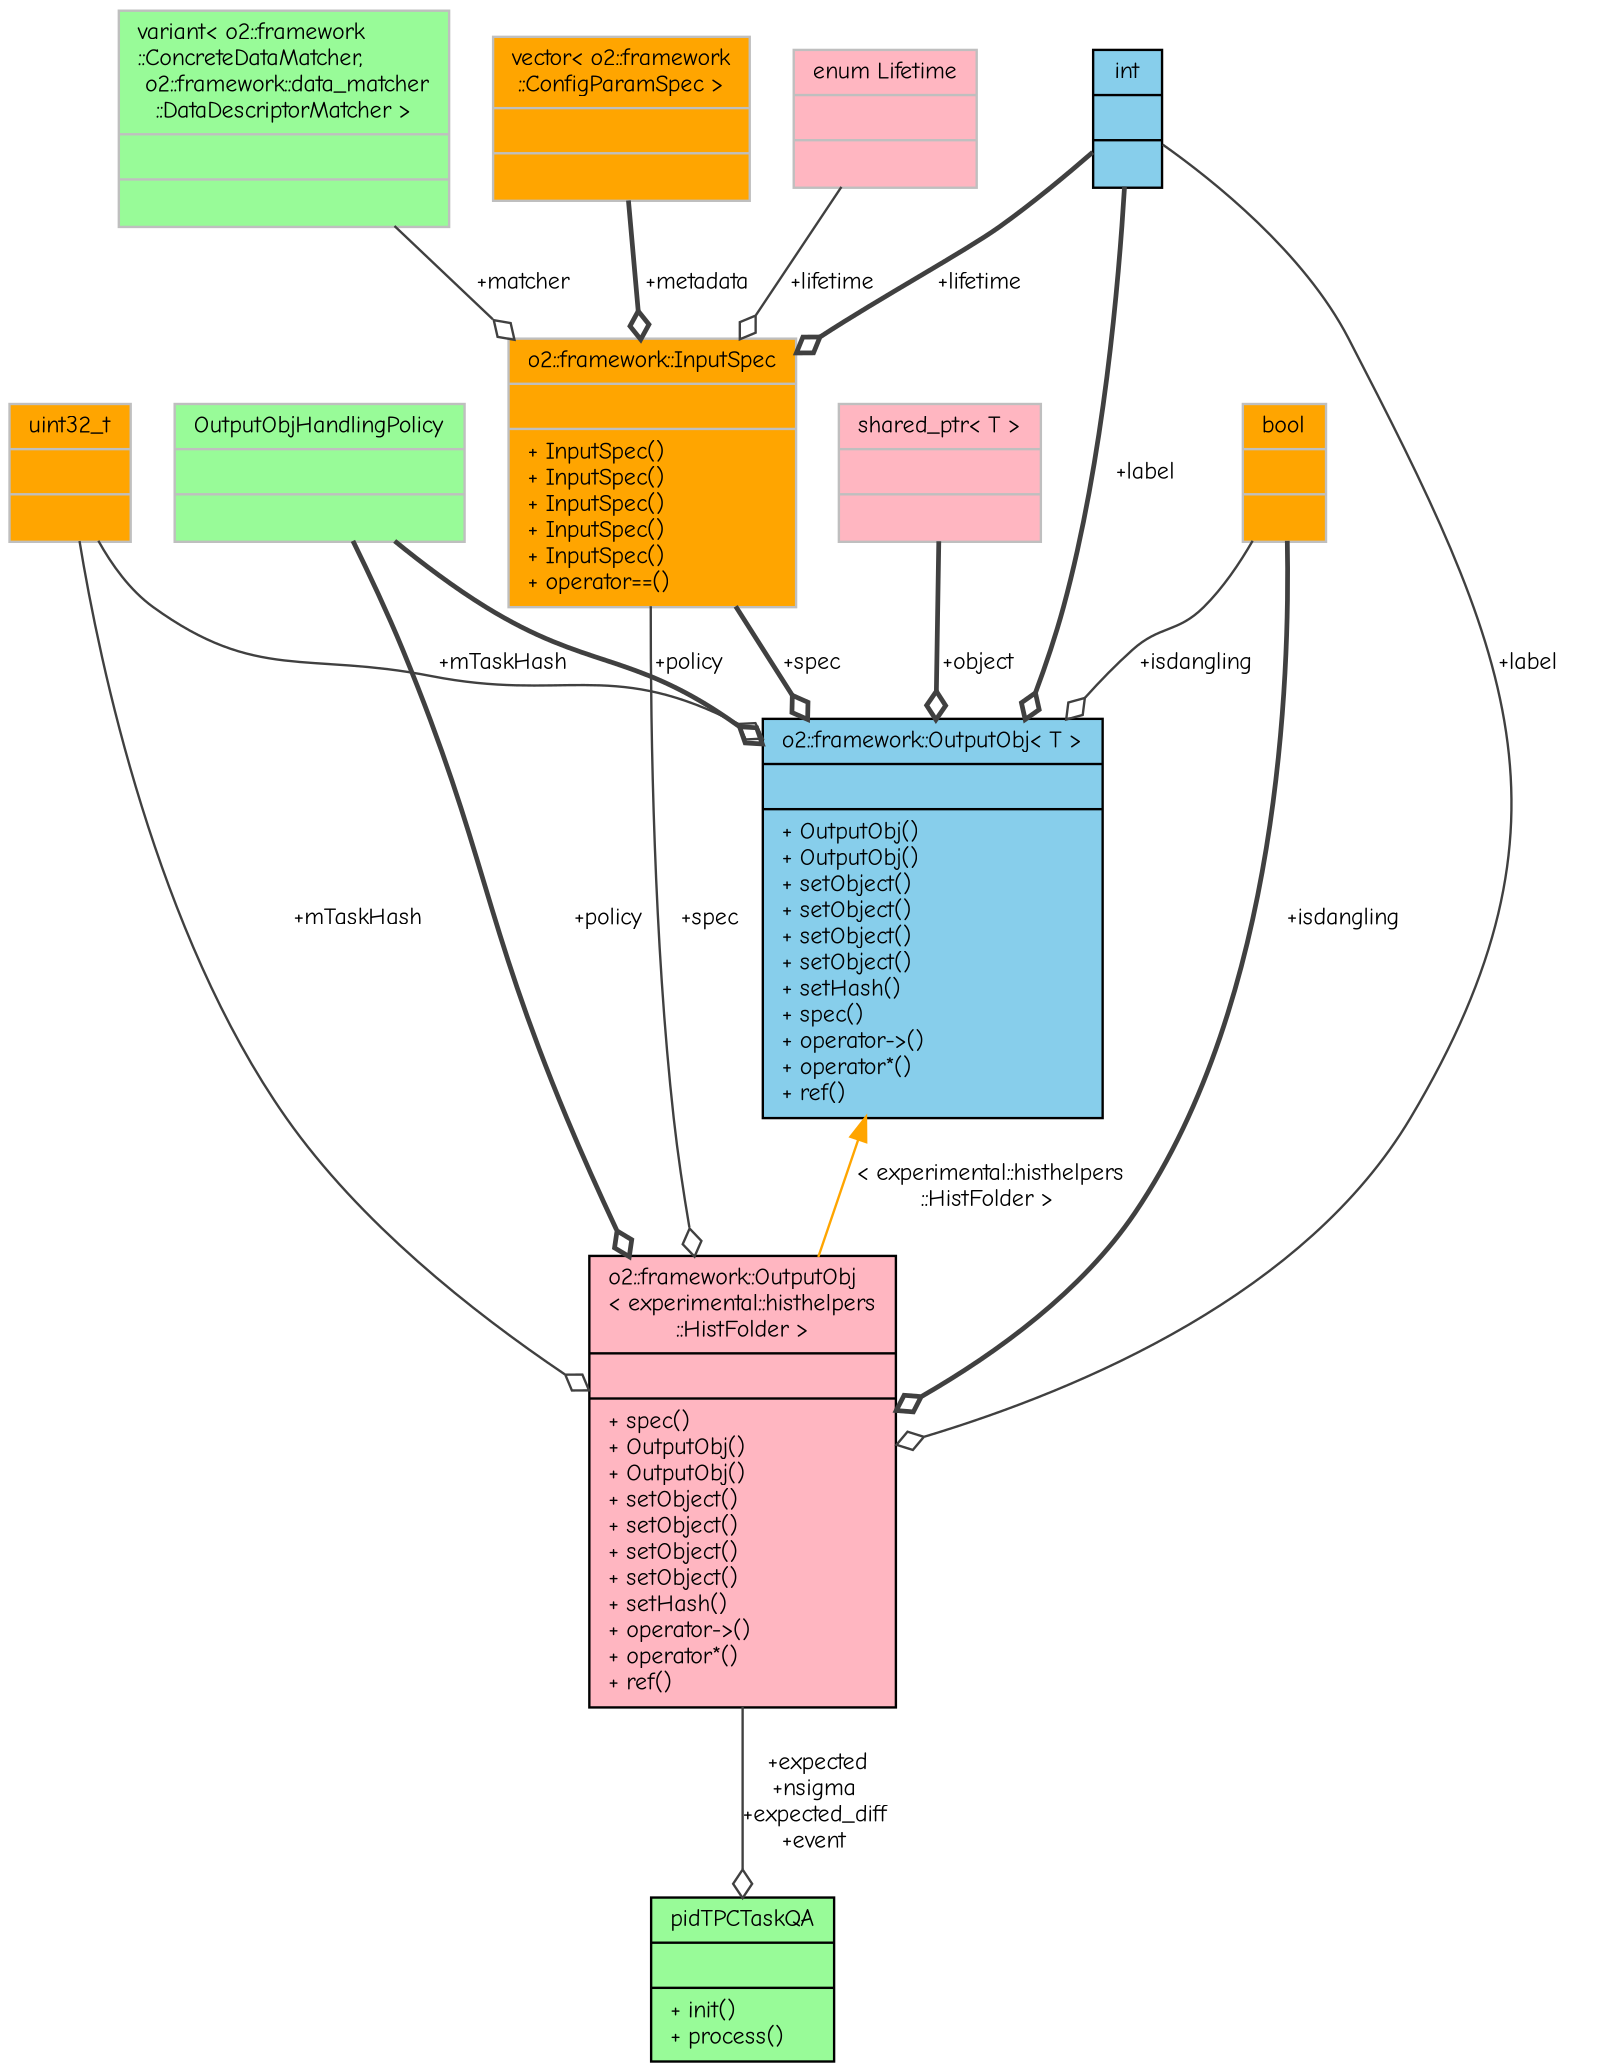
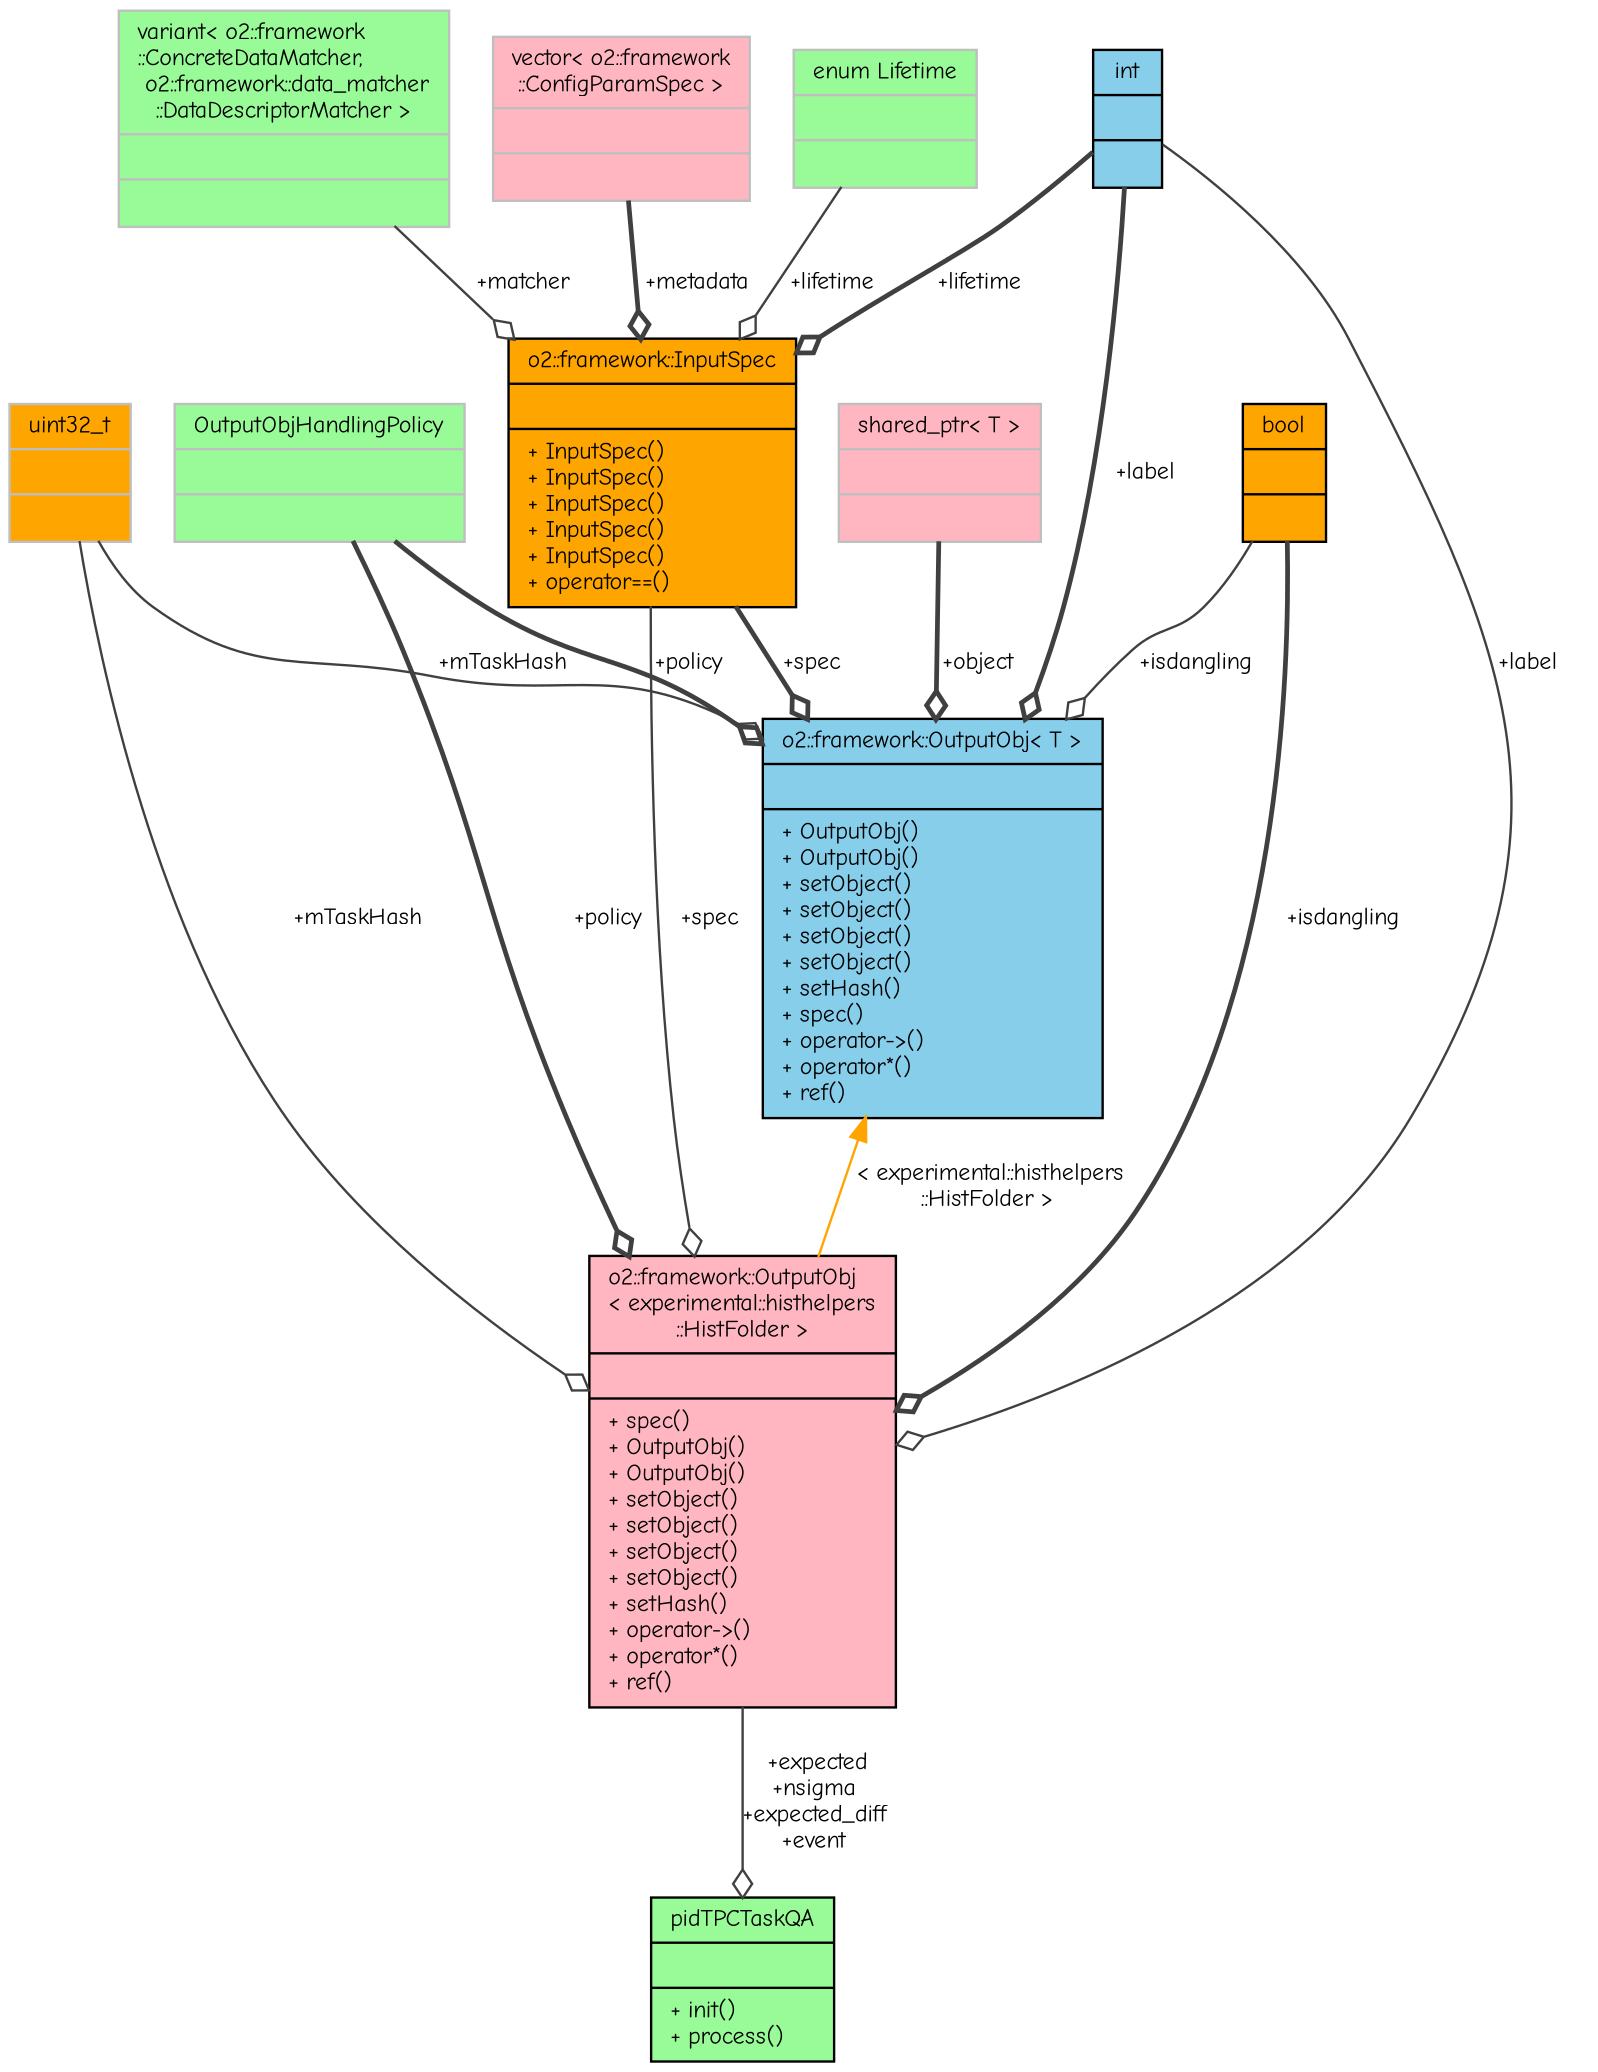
node "vector< o2::framework": fillcolor orange -> lightpink
node "enum Lifetime": fillcolor lightpink -> palegreen
node "o2::framework::InputSpec": color grey75 -> black
node "bool": color grey75 -> black
